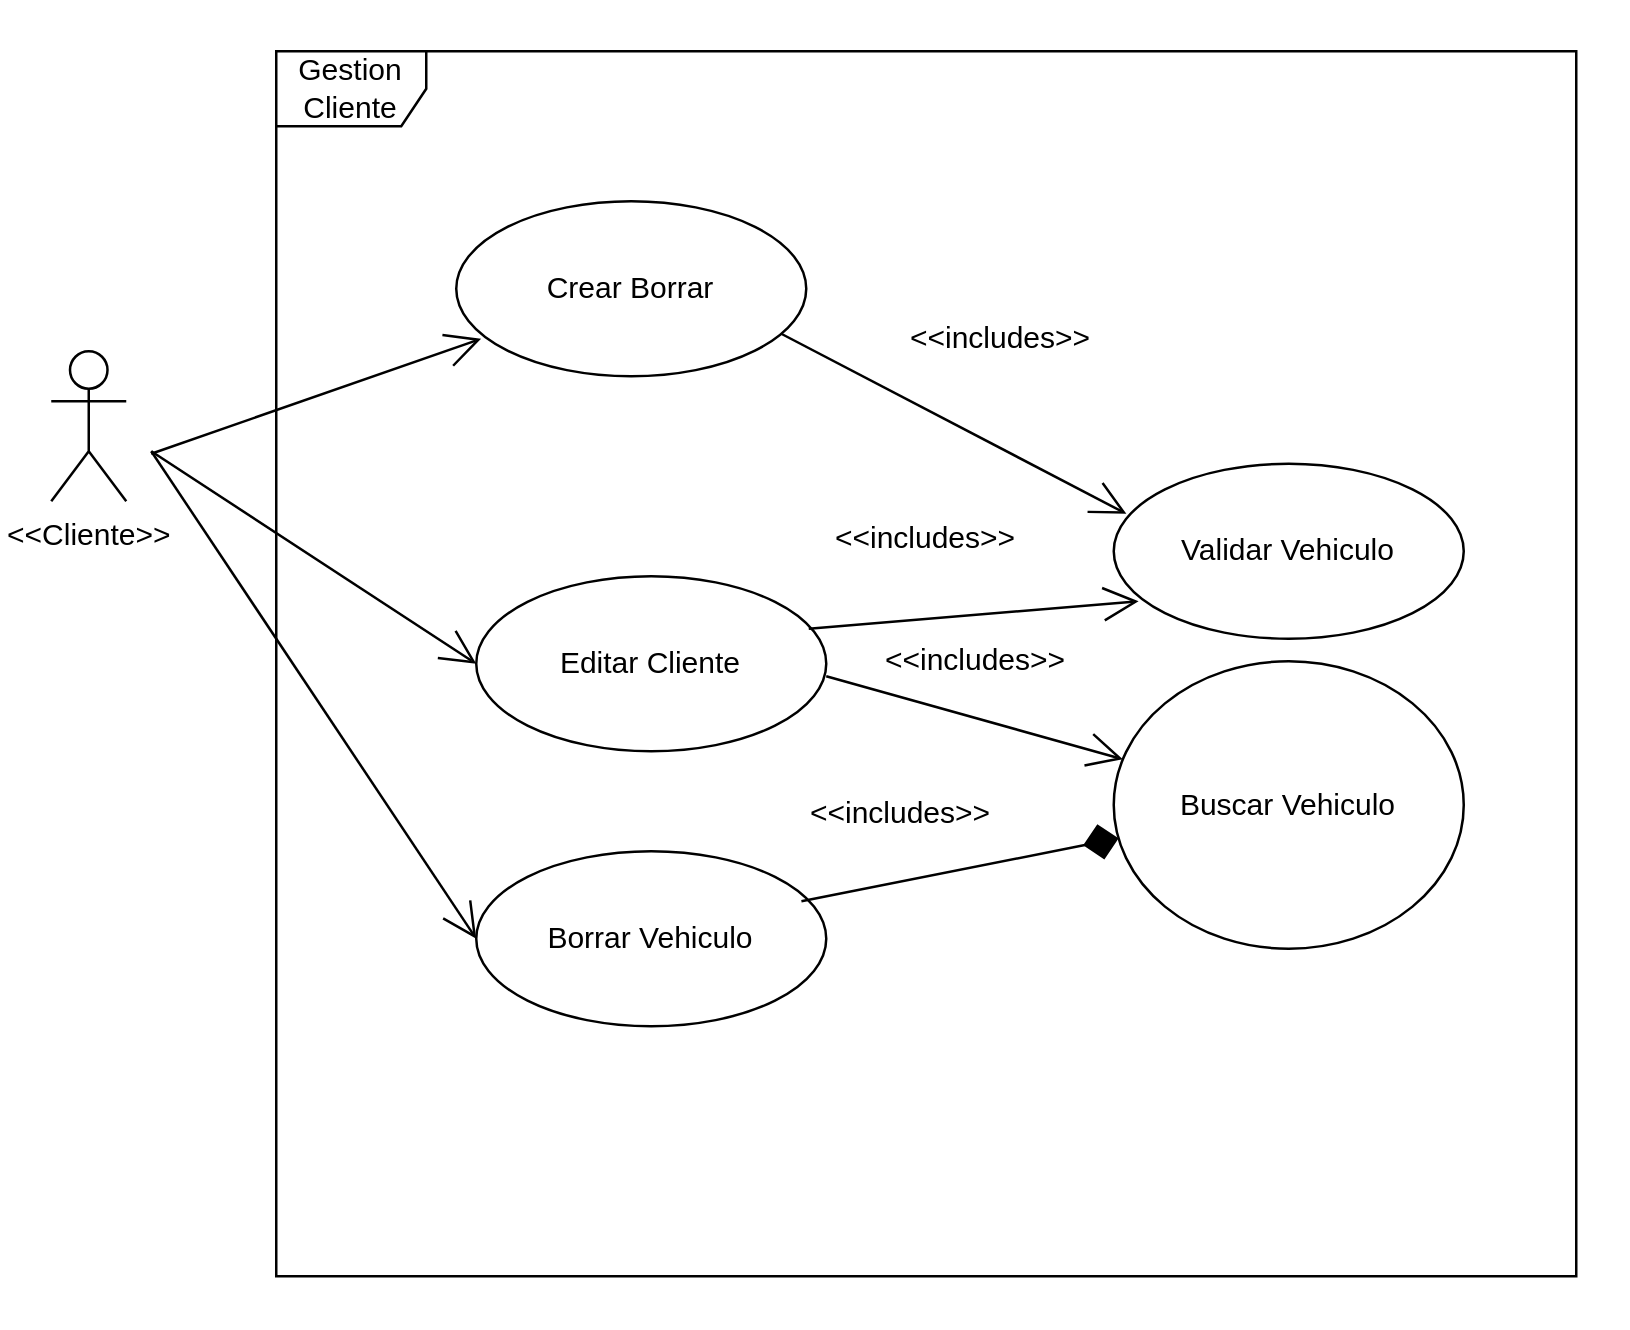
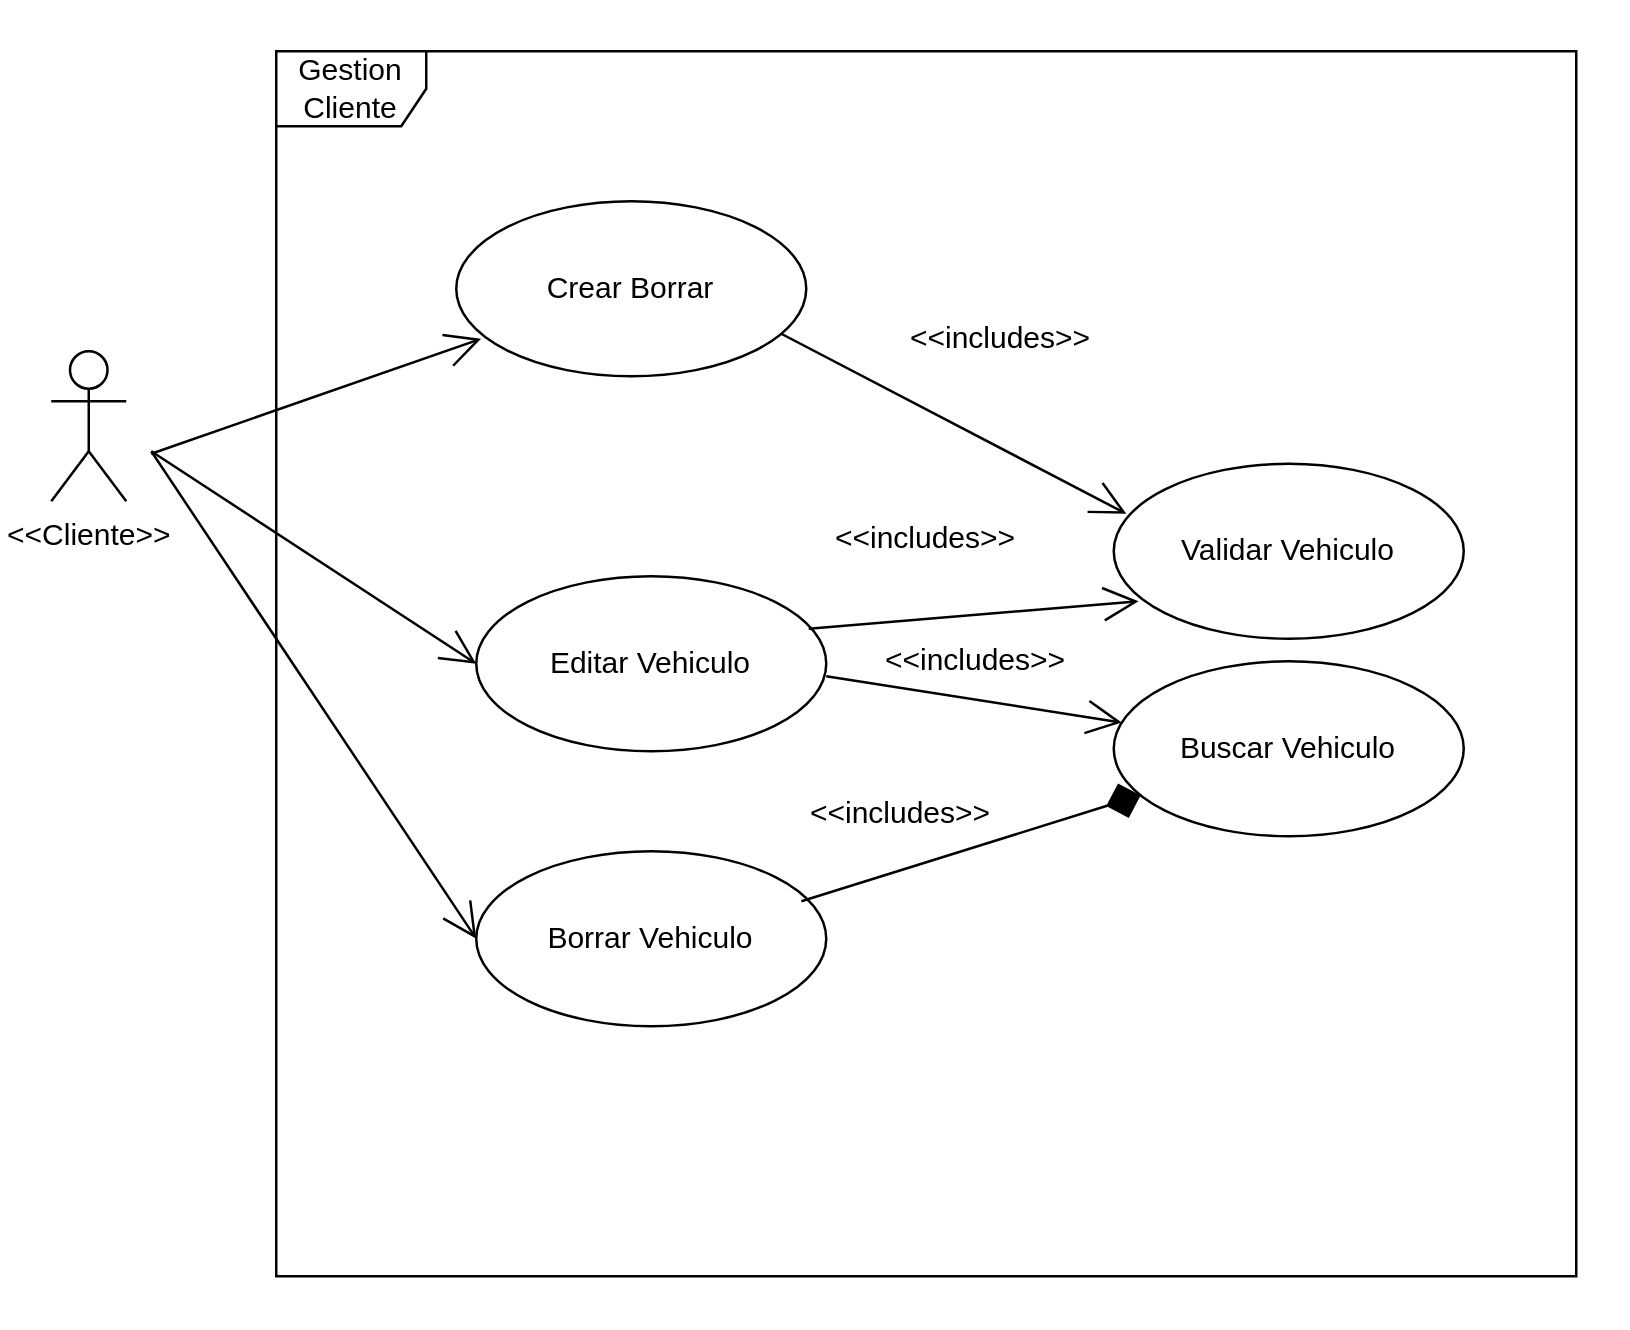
node "Editar Cliente": label "Editar Cliente" -> "Editar Vehiculo"
node "Buscar Vehiculo": size 350x288 -> 350x175
